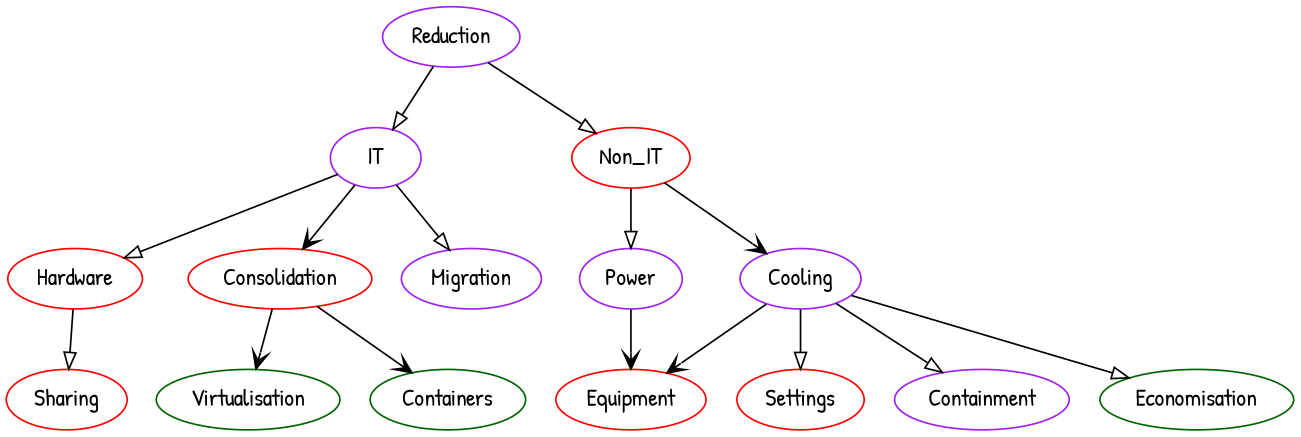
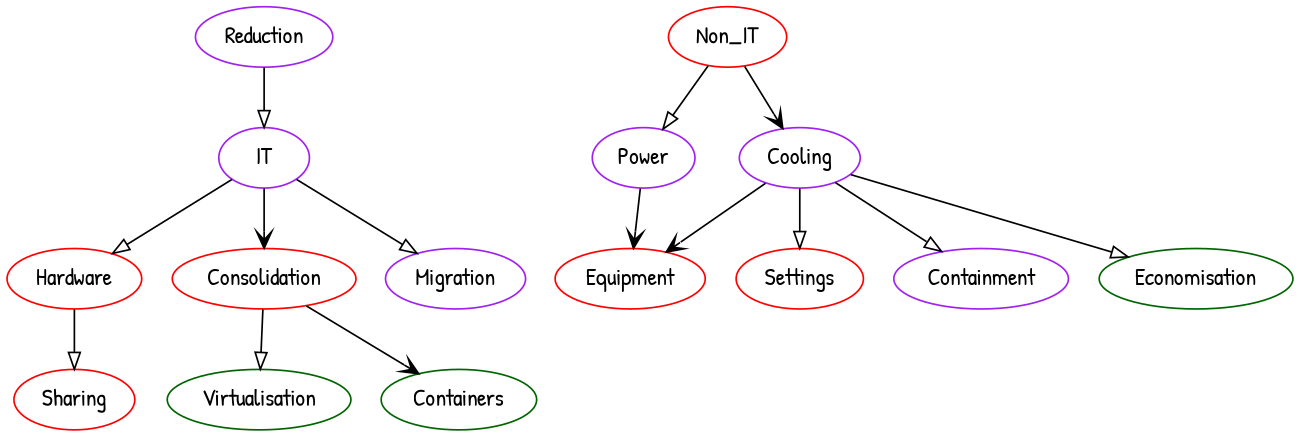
edge "Reduction" -> "Non_IT": removed
edge "Consolidation" -> "Virtualisation": arrowhead vee -> onormal
